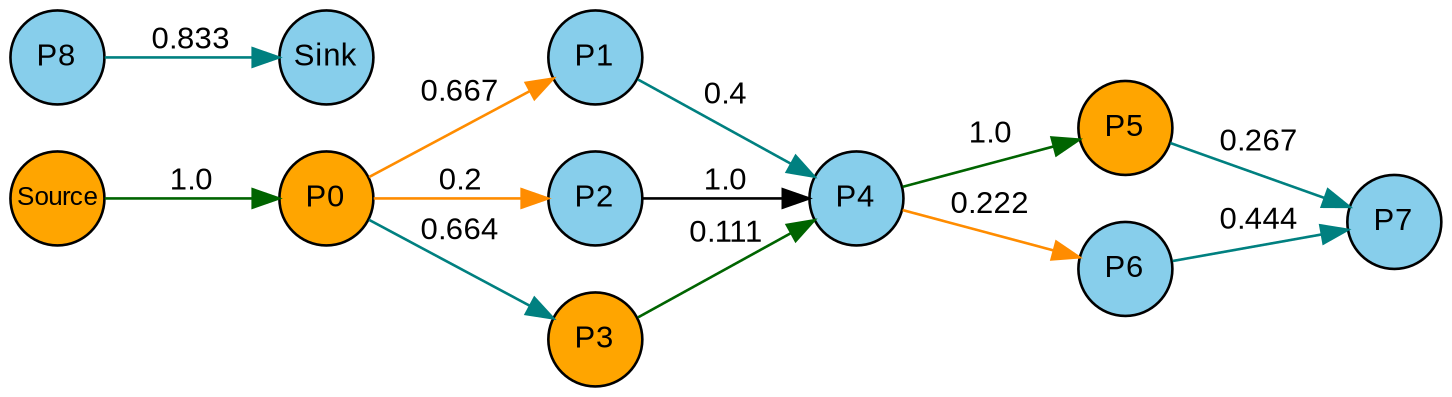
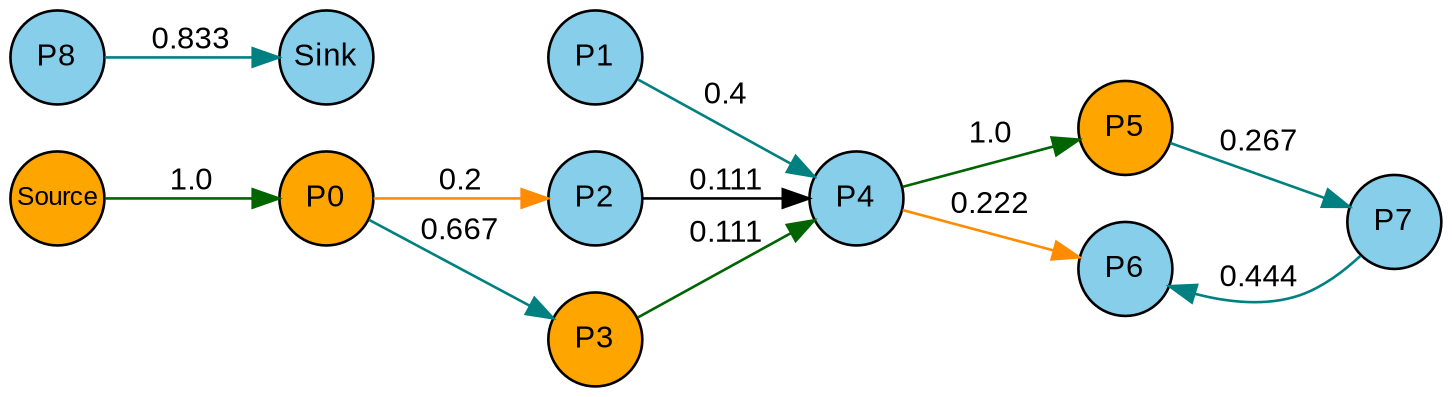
edge "P0" -> "P1": removed, label "0.667"
edge "P2" -> "P4": label "1.0" -> "0.111"
edge "P0" -> "P3": label "0.664" -> "0.667"
edge "P6" -> "P7": reversed
